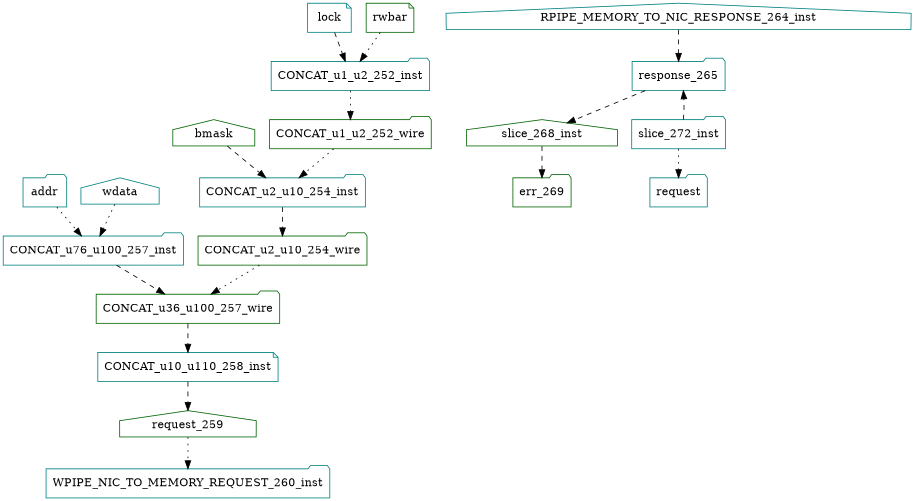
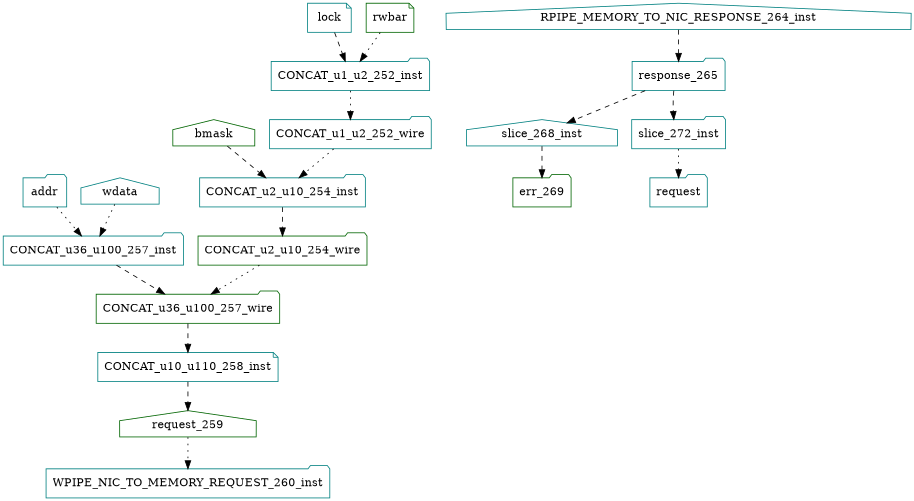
edge "slice_272_inst" -> "response_265": reversed
node "CONCAT_u1_u2_252_wire": color darkgreen -> teal
node "slice_268_inst": color darkgreen -> teal
node "CONCAT_u76_u100_257_inst": label "CONCAT_u76_u100_257_inst" -> "CONCAT_u36_u100_257_inst"
